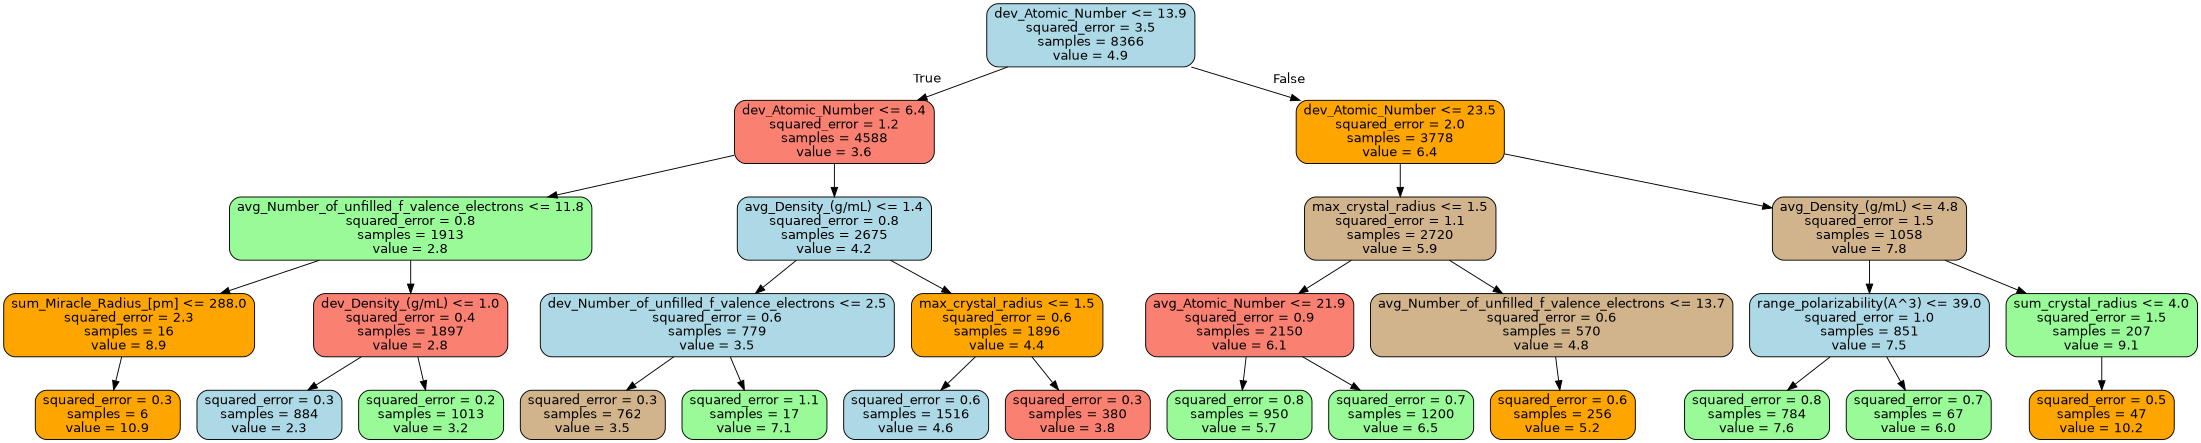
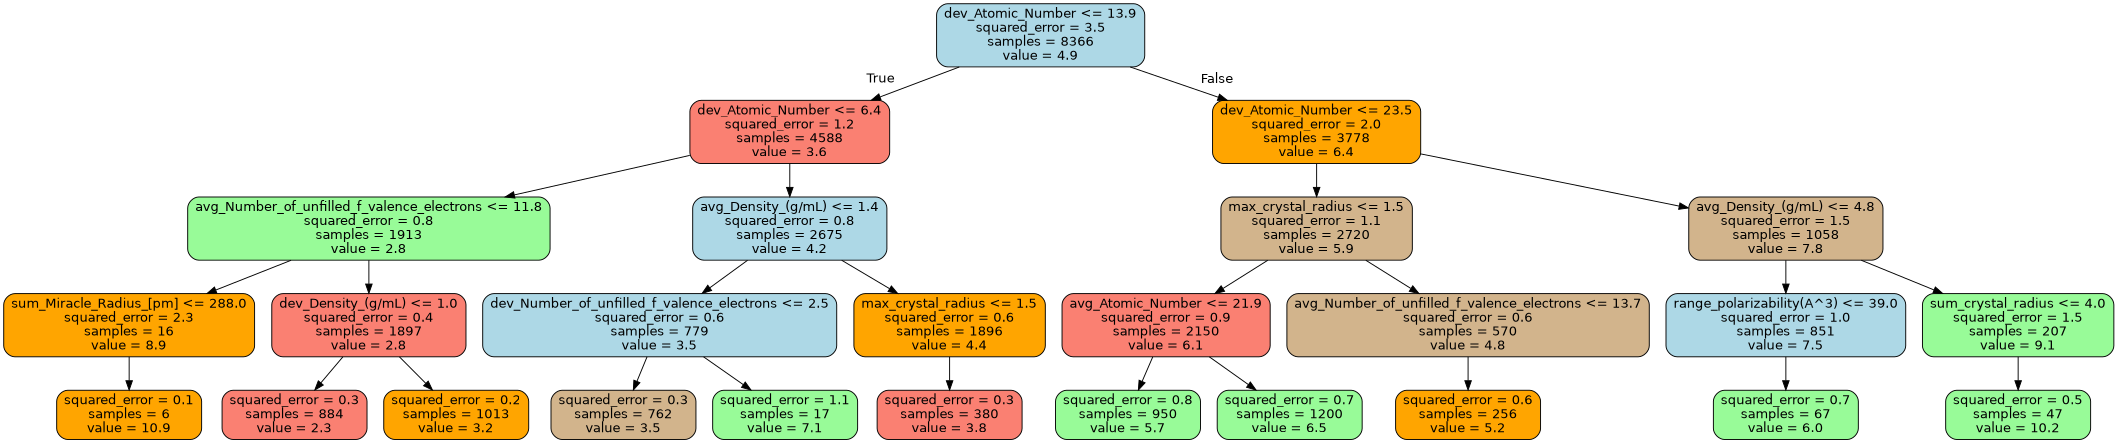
node "squared_error = 0.3 samples = 6 value = 10.9": label "squared_error = 0.3 samples = 6 value = 10.9" -> "squared_error = 0.1 samples = 6 value = 10.9"
node "squared_error = 0.3 samples = 884 value = 2.3": fillcolor lightblue -> salmon
node "squared_error = 0.2 samples = 1013 value = 3.2": fillcolor palegreen -> orange
node "squared_error = 0.6 samples = 1516 value = 4.6": removed
node "squared_error = 0.8 samples = 784 value = 7.6": removed
node "squared_error = 0.5 samples = 47 value = 10.2": fillcolor orange -> palegreen
